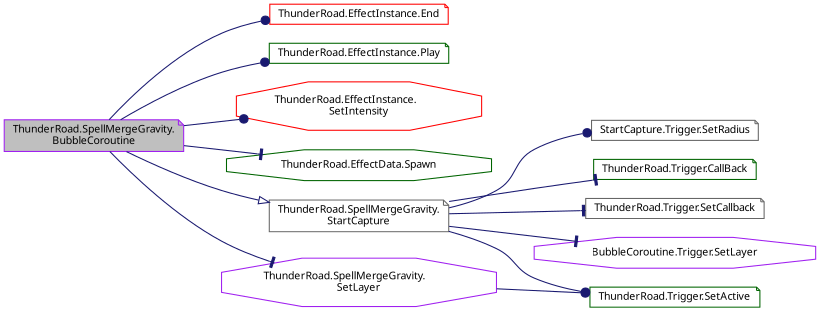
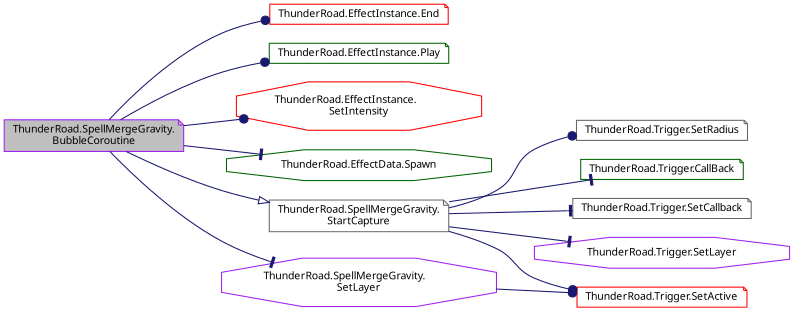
node "StartCapture.Trigger.SetRadius": label "StartCapture.Trigger.SetRadius" -> "ThunderRoad.Trigger.SetRadius"
node "BubbleCoroutine.Trigger.SetLayer": label "BubbleCoroutine.Trigger.SetLayer" -> "ThunderRoad.Trigger.SetLayer"
node "ThunderRoad.Trigger.SetActive": color darkgreen -> red
